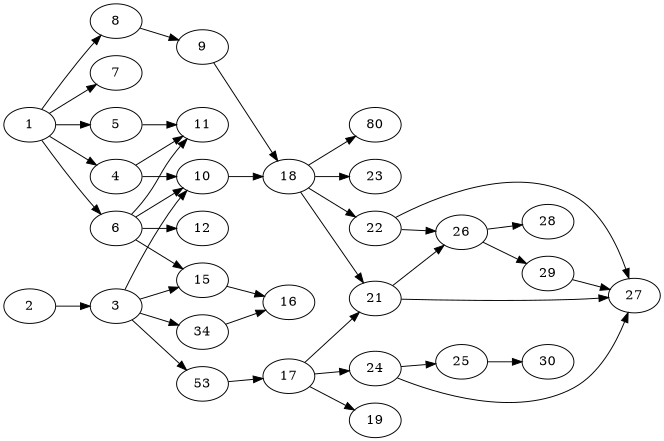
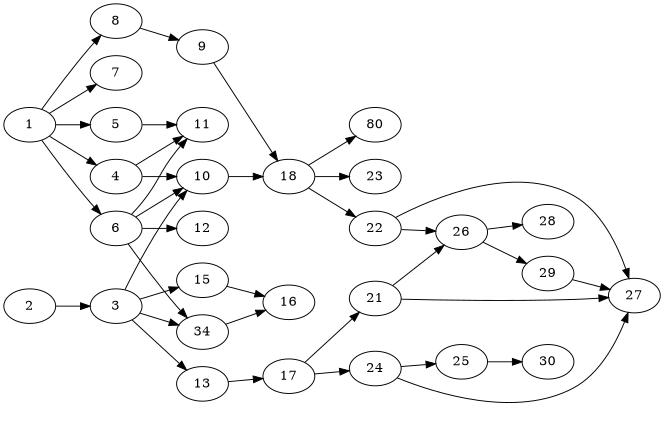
edge "18" -> "21": removed
edge "6" -> "15": now "6" -> "34"
node "53": label "53" -> "13"
node "19": removed
